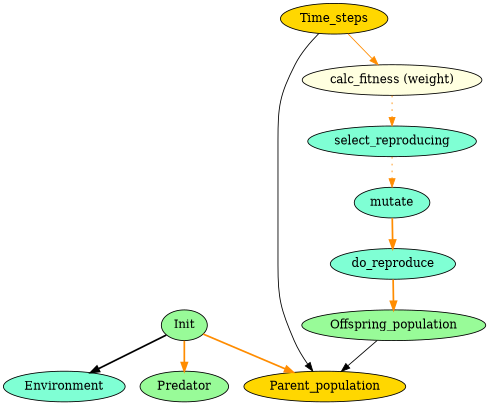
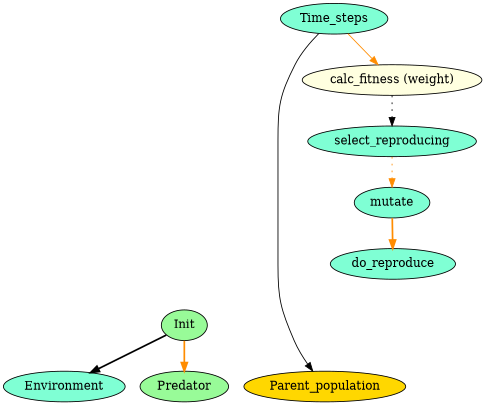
node "Time_steps": fillcolor gold -> aquamarine
edge "calc_fitness (weight)" -> "select_reproducing": color darkorange -> black
node "Offspring_population": removed
edge "Init" -> "Parent_population": removed
